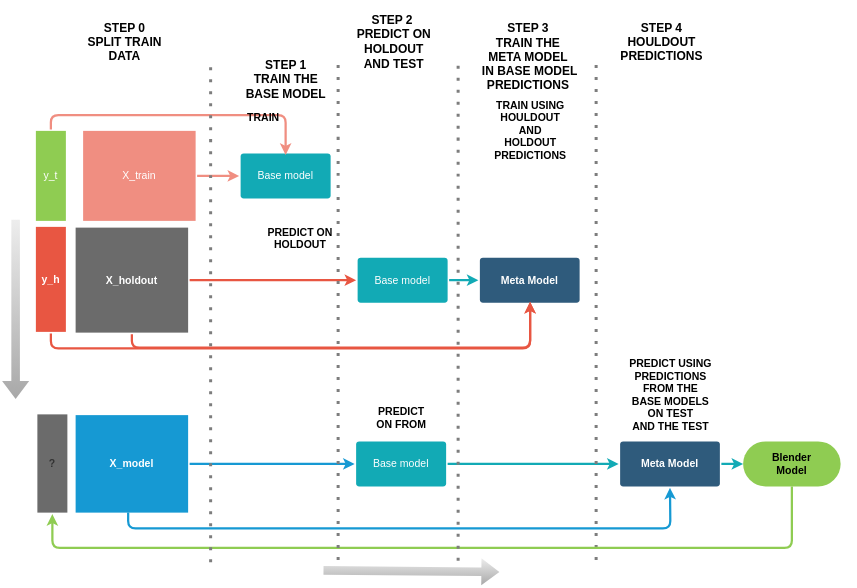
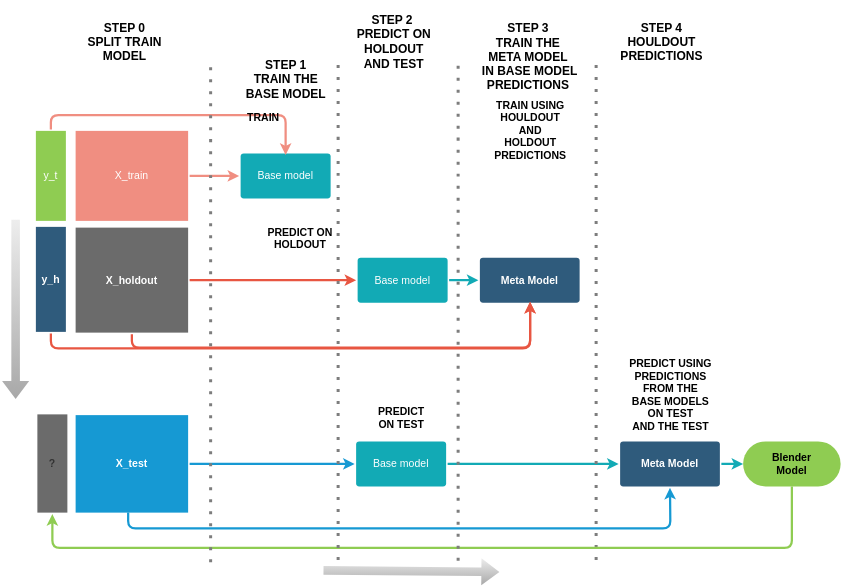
node "STEP 0 SPLIT TRAIN DATA": label "STEP 0 SPLIT TRAIN DATA" -> "STEP 0 SPLIT TRAIN MODEL"
node "X_train": moved (139, 176) -> (132, 176)
node "y_h": fillcolor #e85642 -> #2f5b7c
node "PREDICT ON FROM": label "PREDICT ON FROM" -> "PREDICT ON TEST"
node "X_model": label "X_model" -> "X_test"
